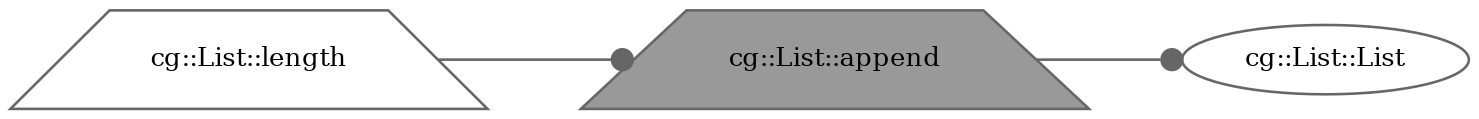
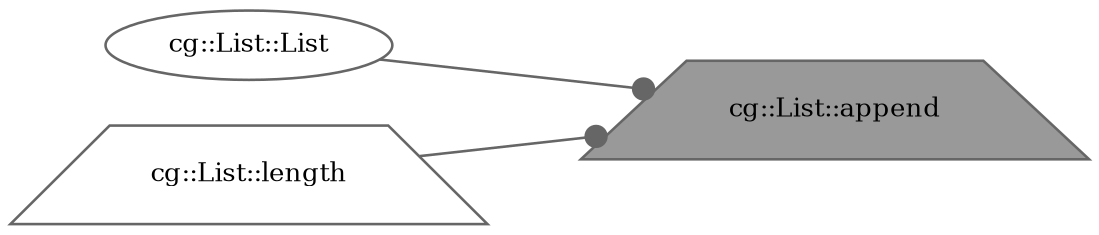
edge "cg::List::append" -> "cg::List::List": reversed
